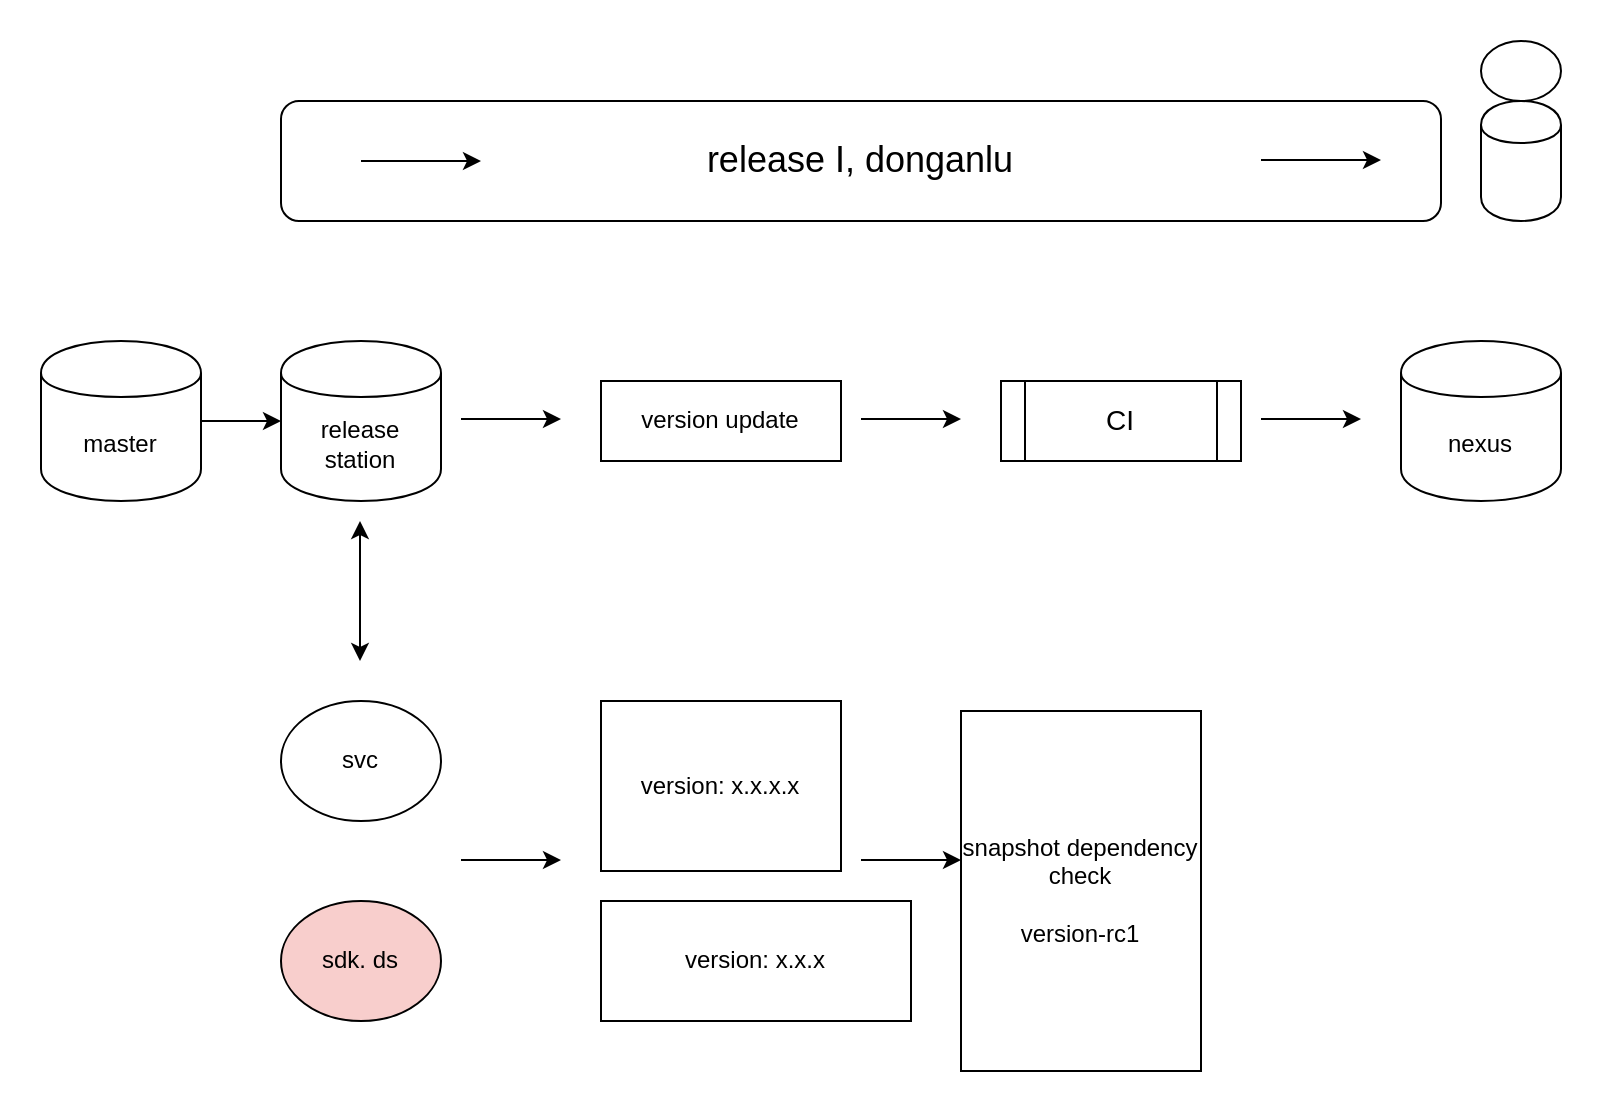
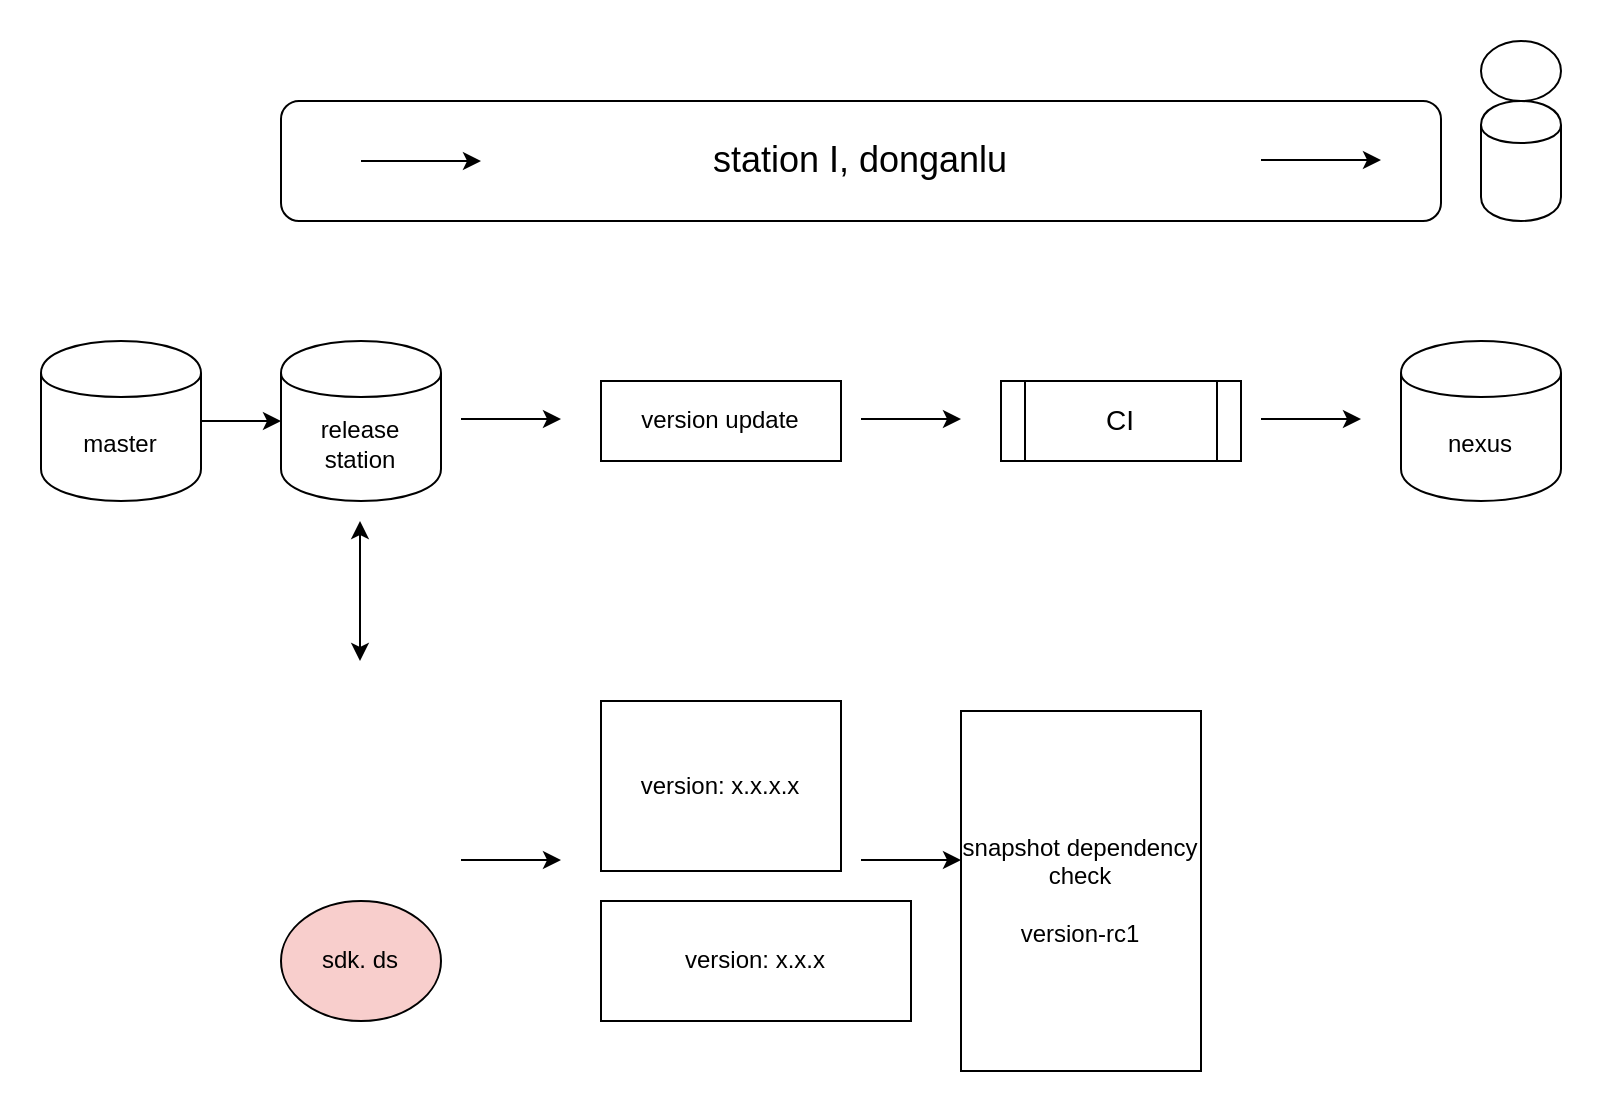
node "release I, donganlu": label "release I, donganlu" -> "station I, donganlu"
node "svc": removed
